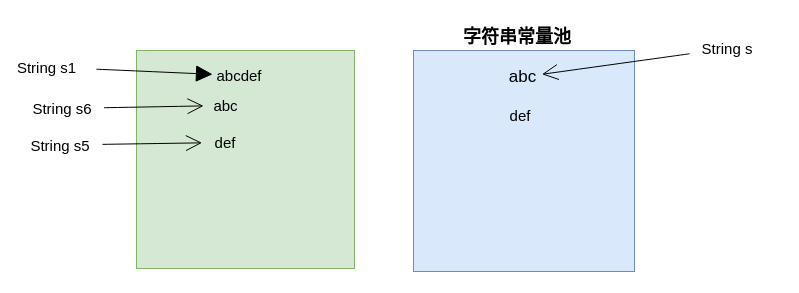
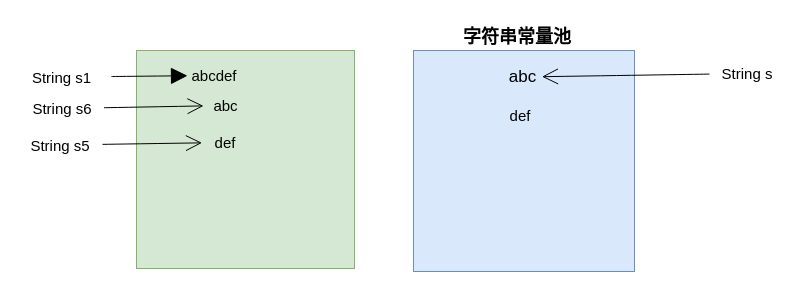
node "String s": moved (728, 49) -> (748, 74)
node "String s1": moved (47, 67) -> (62, 77)
node "abcdef": moved (240, 76) -> (215, 76)
